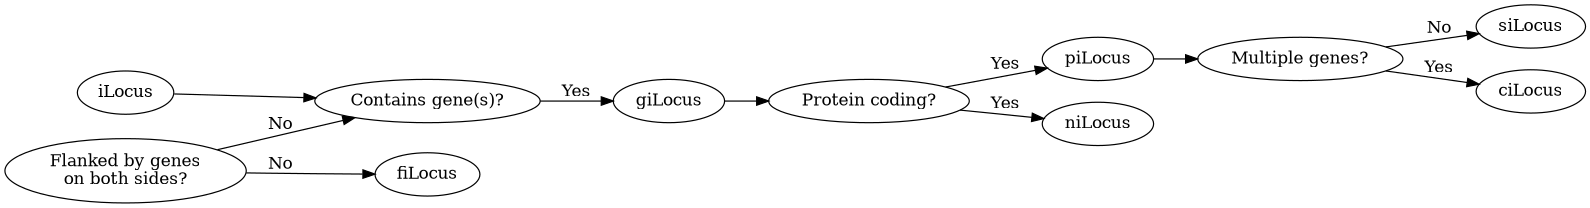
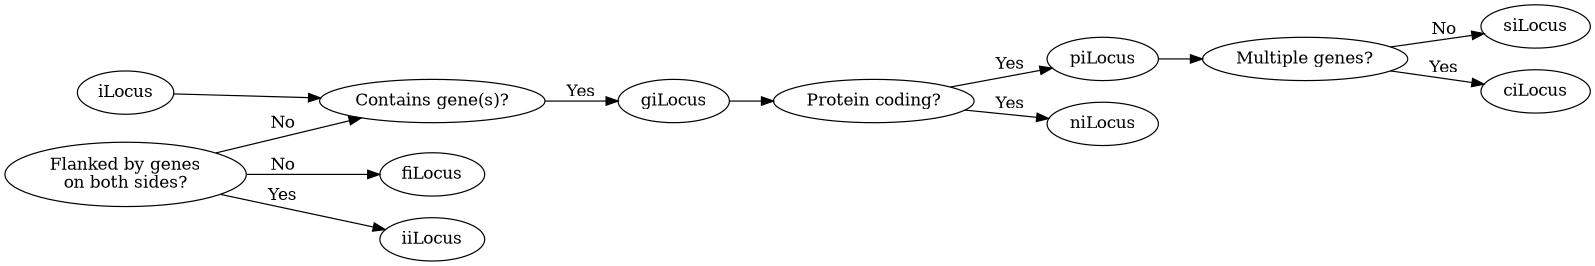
node "iiLocus": added
